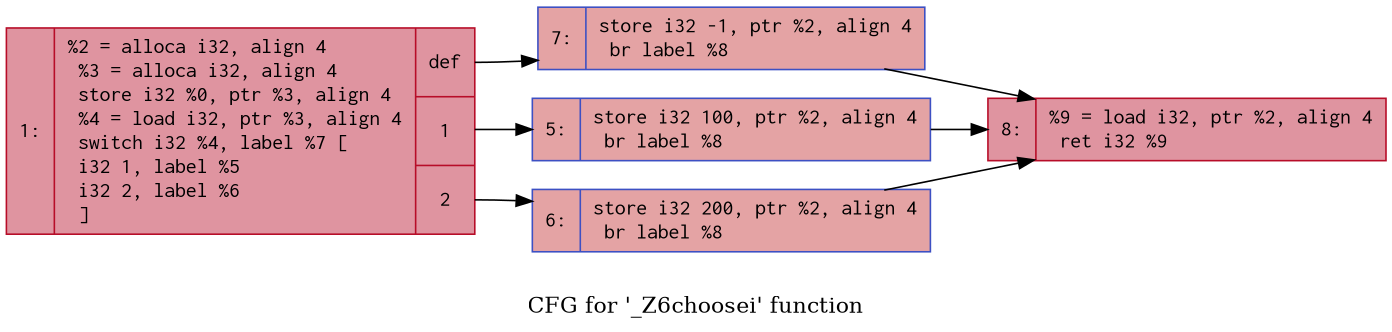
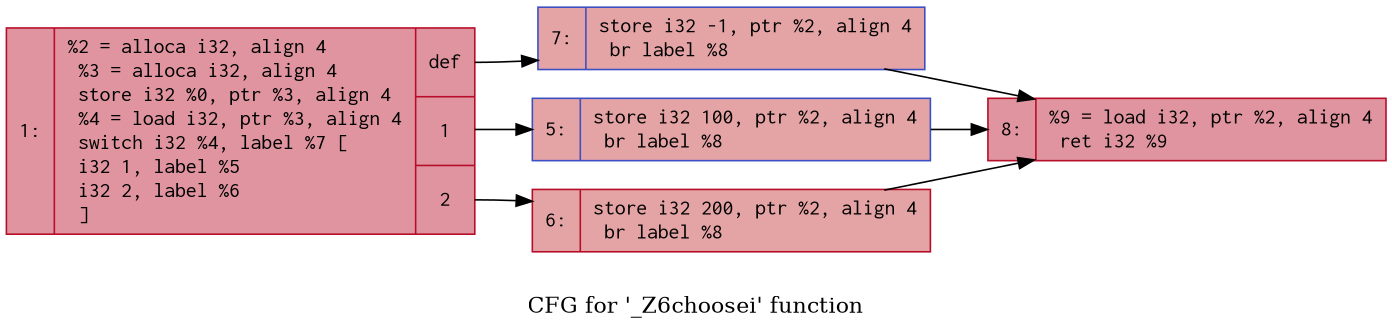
node "6:": color #3d50c3ff -> #b70d28ff
